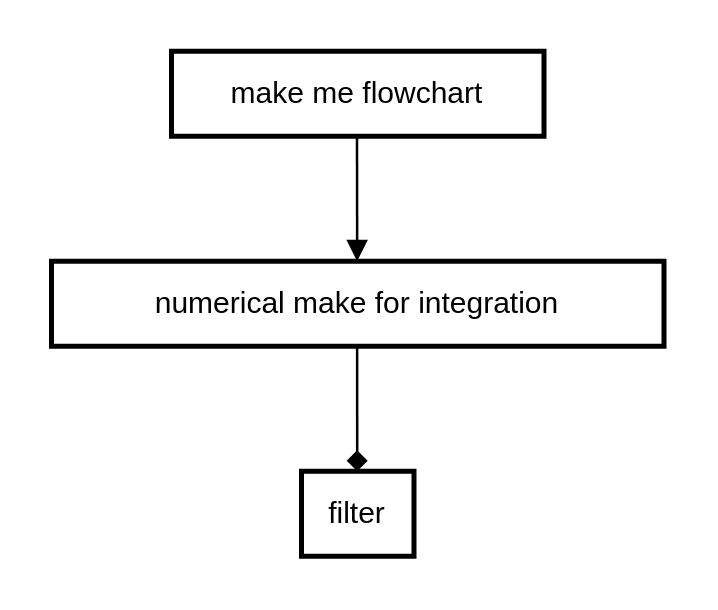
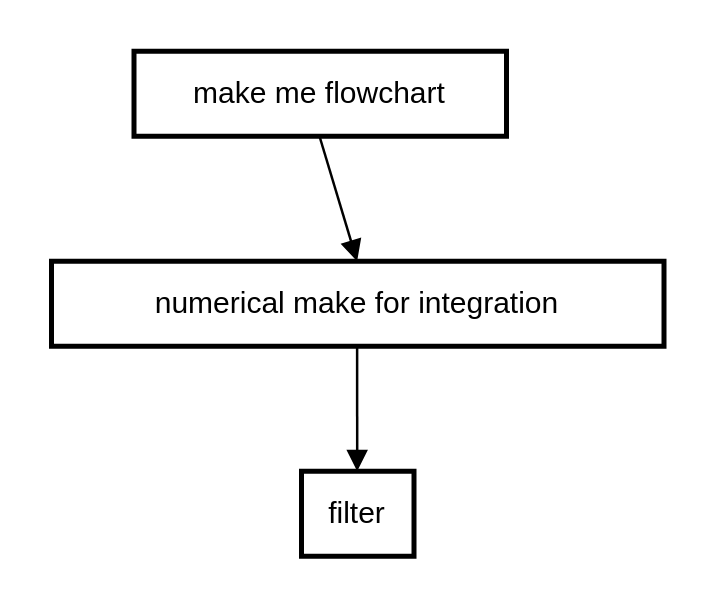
node "make me flowchart": moved (358, 94) -> (320, 94)
edge "numerical make for integration" -> "filter": arrowhead diamond -> block
